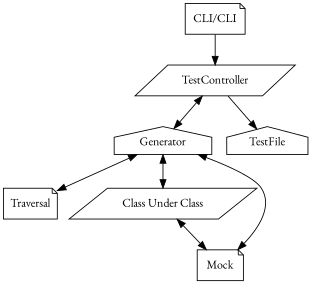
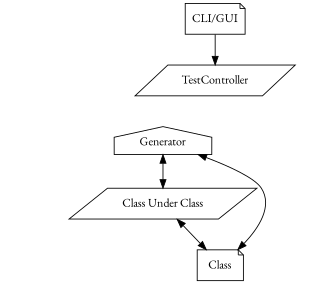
node "CLI/CLI": label "CLI/CLI" -> "CLI/GUI"
edge "TestController" -- "Generator": removed
node "TestFile": removed
node "Traversal": removed
node "Mock": label "Mock" -> "Class"
